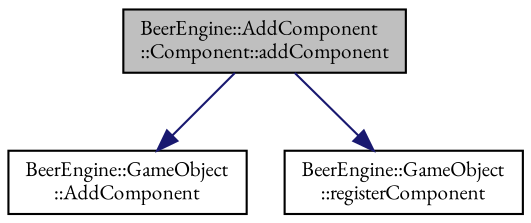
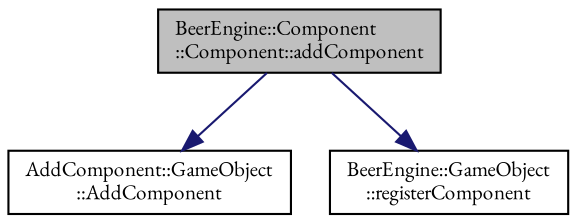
node "BeerEngine::AddComponent ::Component::addComponent": label "BeerEngine::AddComponent ::Component::addComponent" -> "BeerEngine::Component ::Component::addComponent"
node "BeerEngine::GameObject ::AddComponent": label "BeerEngine::GameObject ::AddComponent" -> "AddComponent::GameObject ::AddComponent"
